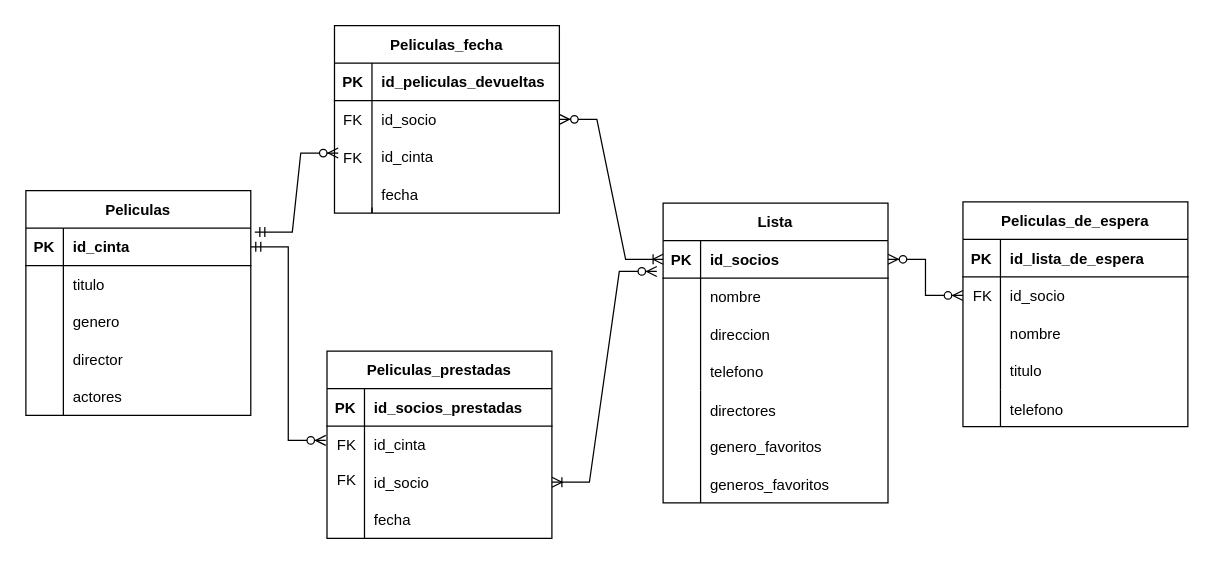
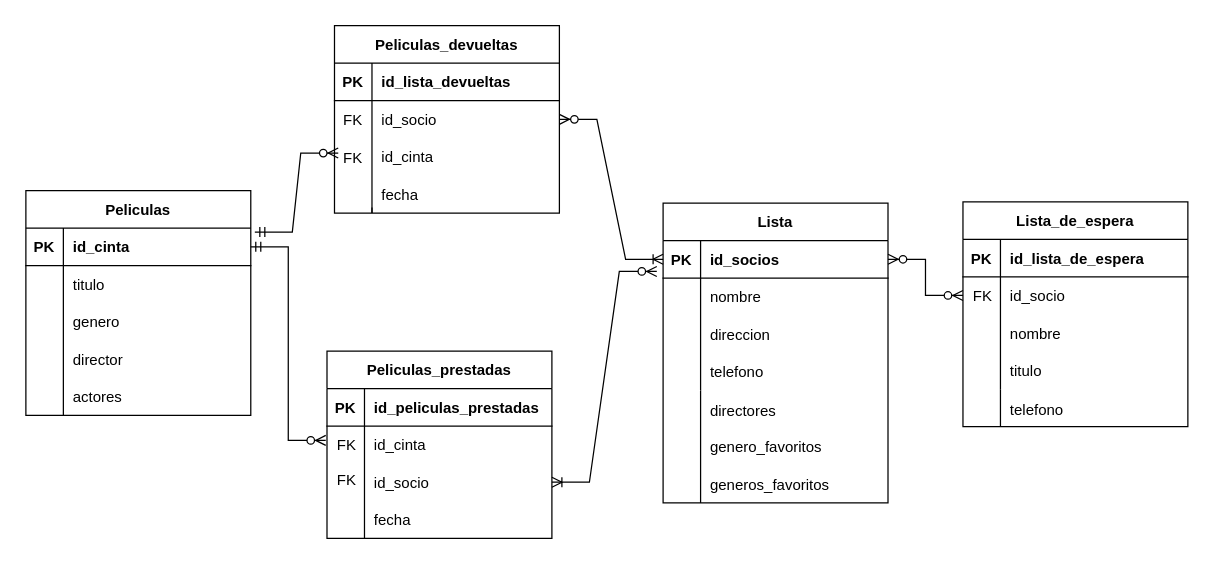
node "Peliculas_fecha": label "Peliculas_fecha" -> "Peliculas_devueltas"
node "id_peliculas_devueltas": label "id_peliculas_devueltas" -> "id_lista_devueltas"
node "Peliculas_de_espera": label "Peliculas_de_espera" -> "Lista_de_espera"
node "id_socios_prestadas": label "id_socios_prestadas" -> "id_peliculas_prestadas"
